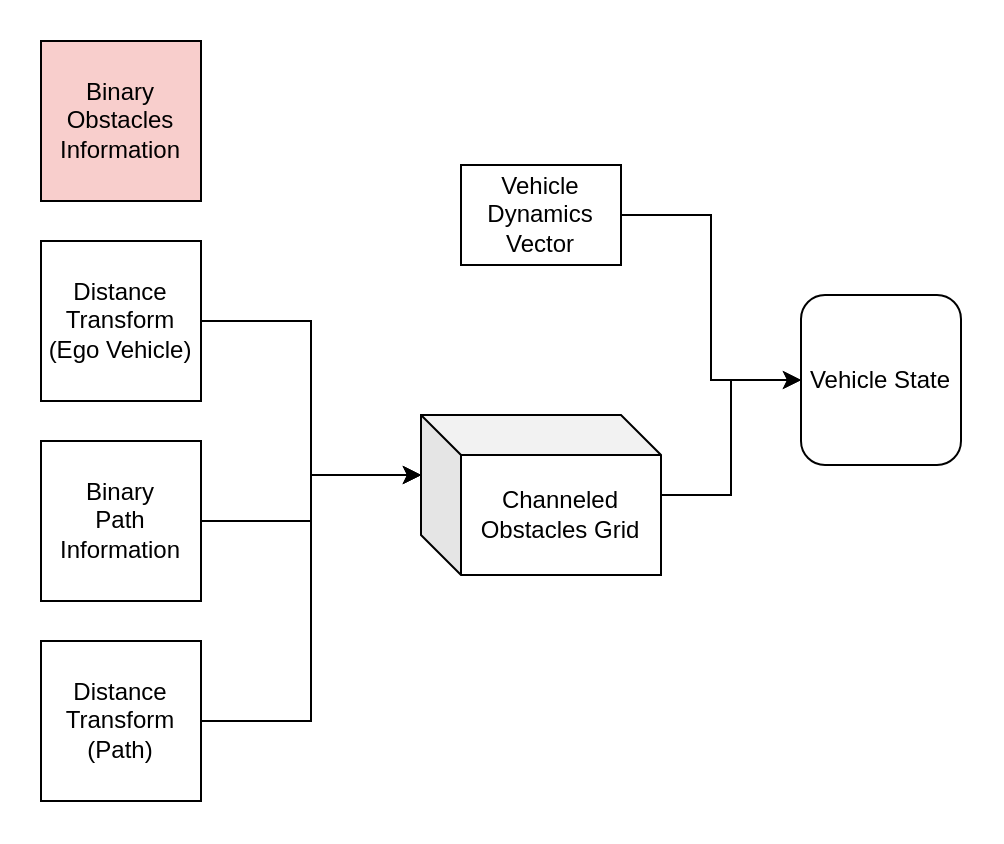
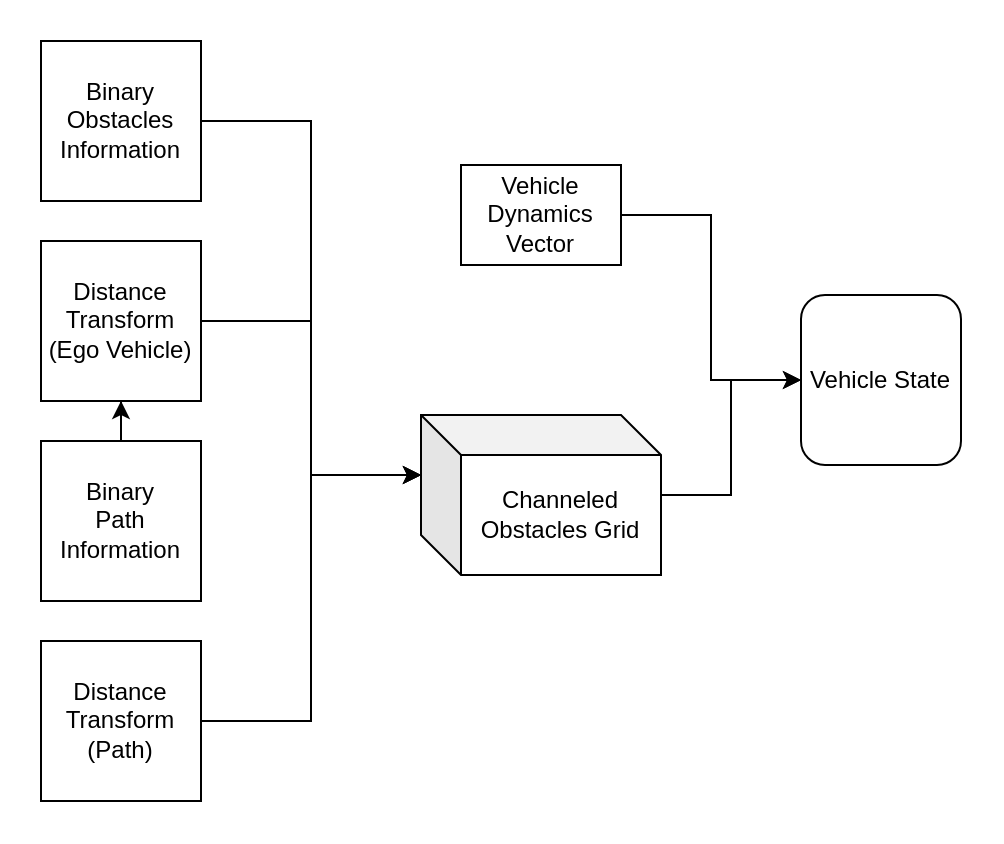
node "Binary Obstacles Information": fillcolor #f8cecc -> #ffffff
edge "Binary Obstacles Information" -> "Channeled Obstacles Grid": added
edge "Binary Path Information" -> "Channeled Obstacles Grid": now "Binary Path Information" -> "Distance Transform (Ego Vehicle)"
